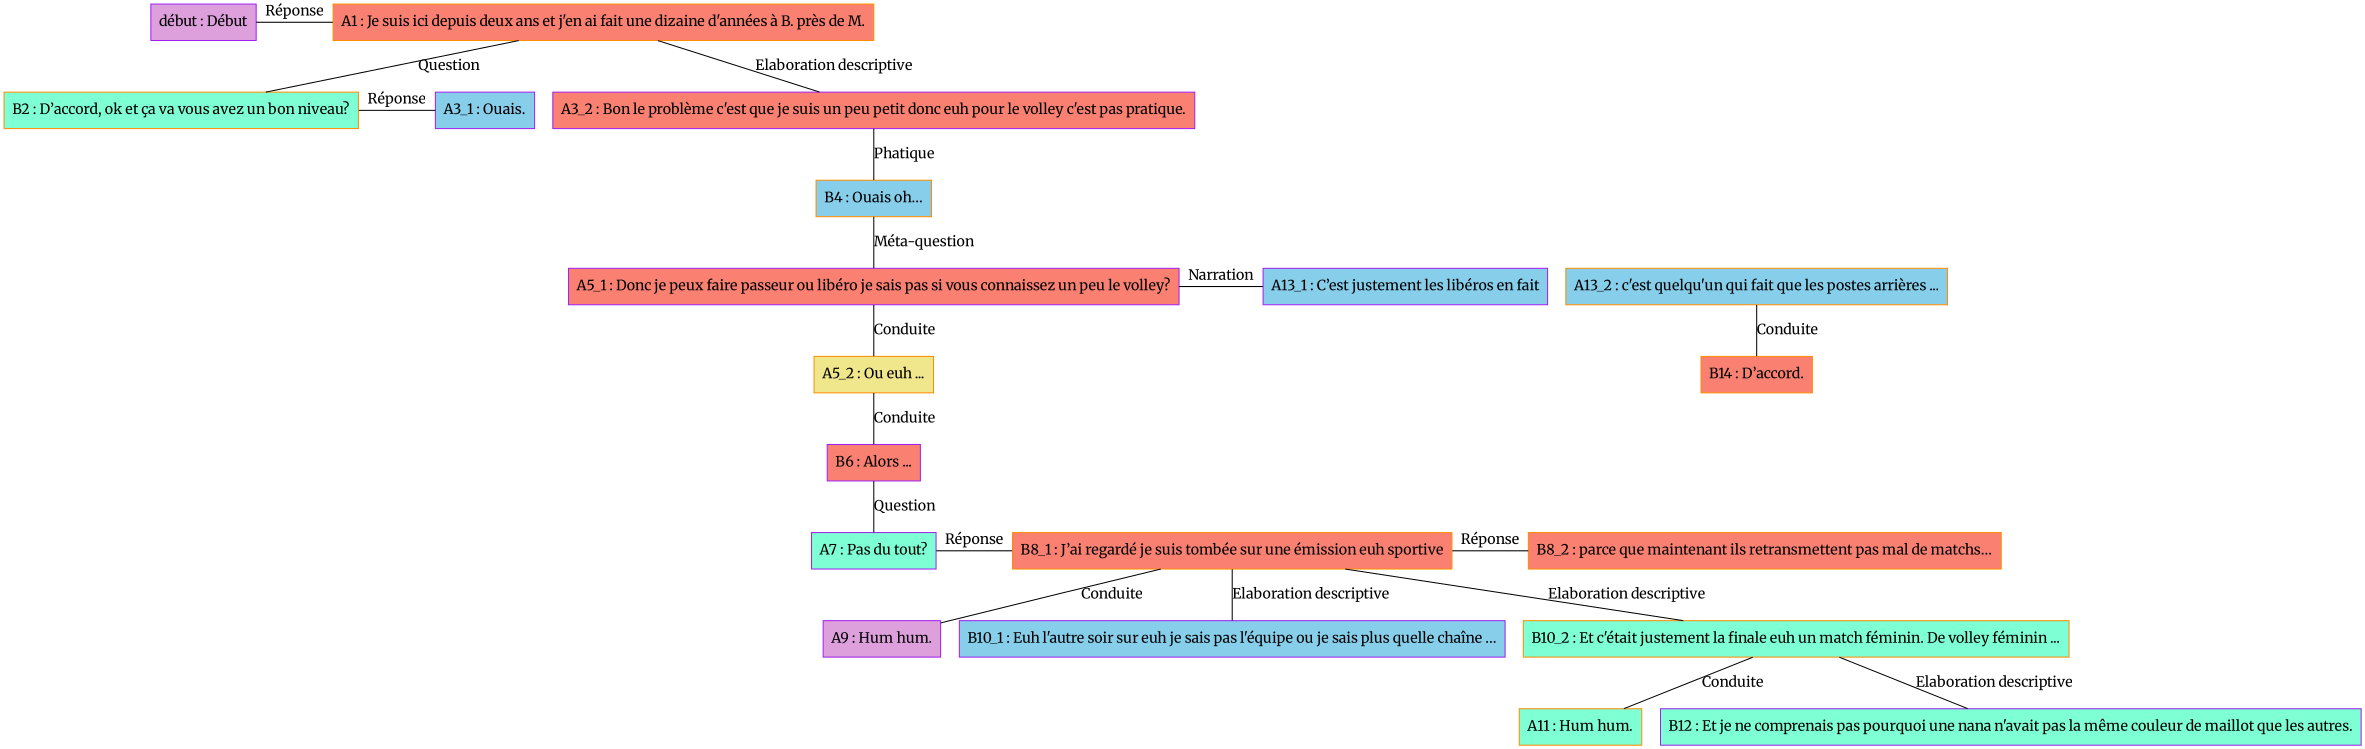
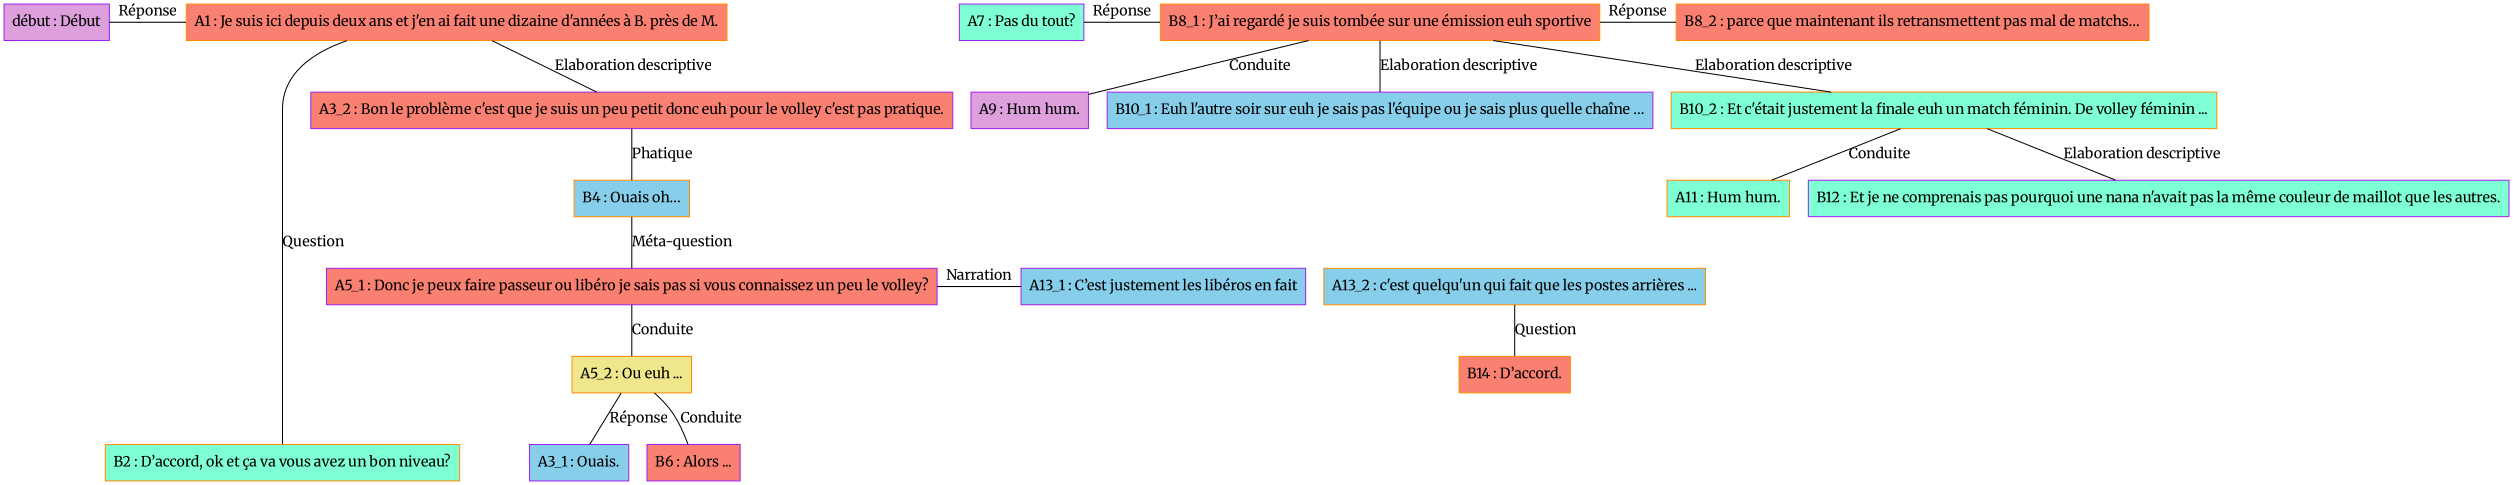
edge "B2 : D’accord, ok et ça va vous avez un bon niveau?" -- "A3_1 : Ouais.": now "A5_2 : Ou euh ..." -- "A3_1 : Ouais."
edge "A13_2 : c'est quelqu'un qui fait que les postes arrières ..." -- "B14 : D’accord.": label "Conduite" -> "Question"
edge "B6 : Alors ..." -- "A7 : Pas du tout?": removed, label "Question"
